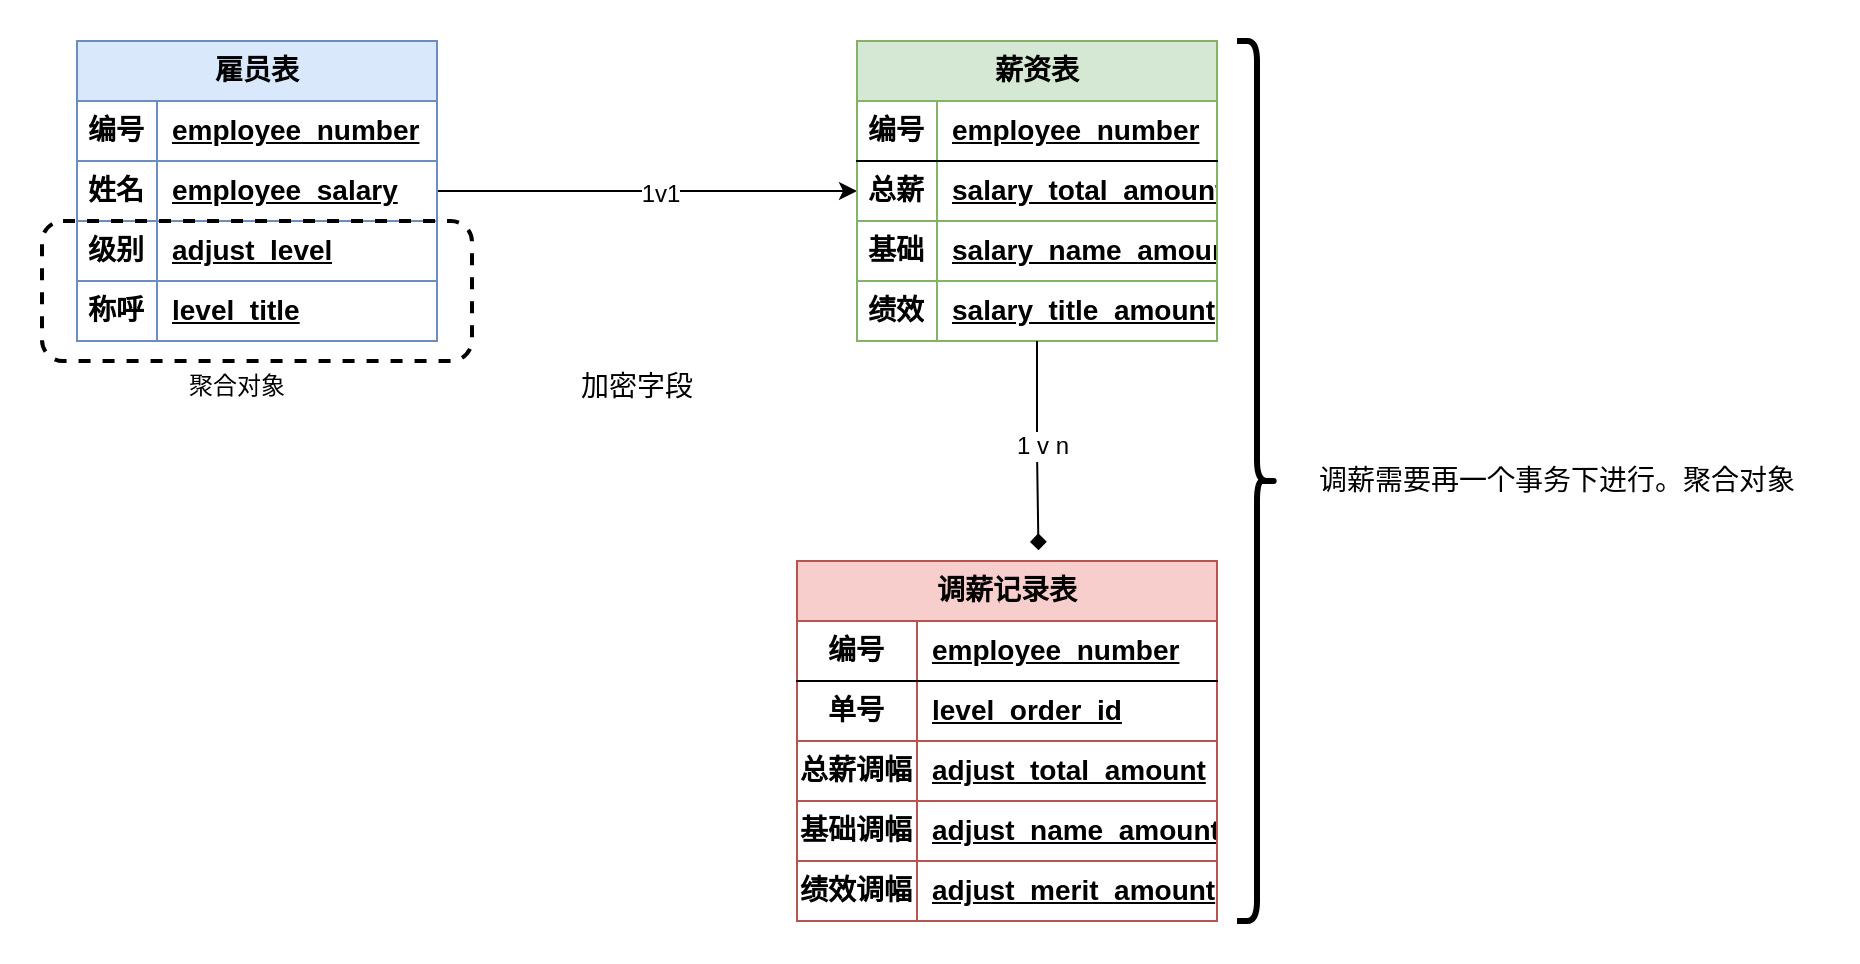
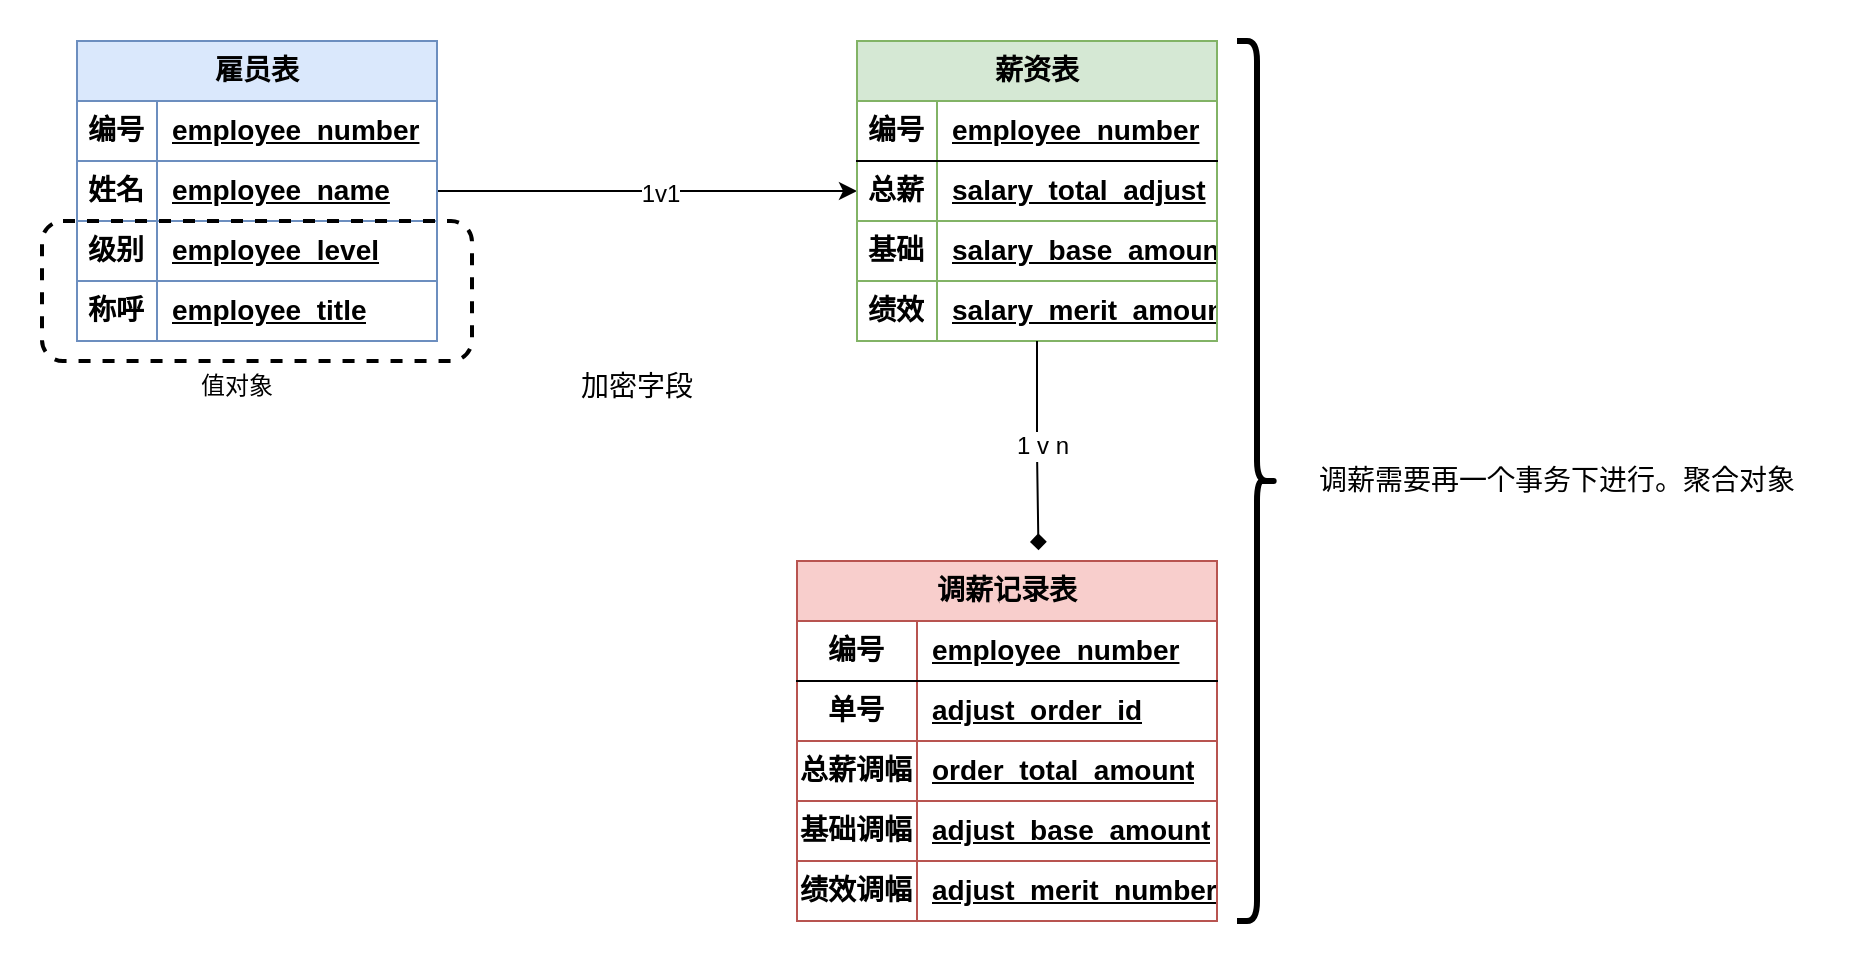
node "employee_salary": label "employee_salary" -> "employee_name"
node "salary_total_amount": label "salary_total_amount" -> "salary_total_adjust"
node "adjust_level": label "adjust_level" -> "employee_level"
node "salary_name_amount": label "salary_name_amount" -> "salary_base_amount"
node "level_title": label "level_title" -> "employee_title"
node "salary_title_amount": label "salary_title_amount" -> "salary_merit_amount"
node "聚合对象": label "聚合对象" -> "值对象"
node "level_order_id": label "level_order_id" -> "adjust_order_id"
node "adjust_total_amount": label "adjust_total_amount" -> "order_total_amount"
node "adjust_name_amount": label "adjust_name_amount" -> "adjust_base_amount"
node "adjust_merit_amount": label "adjust_merit_amount" -> "adjust_merit_number"
